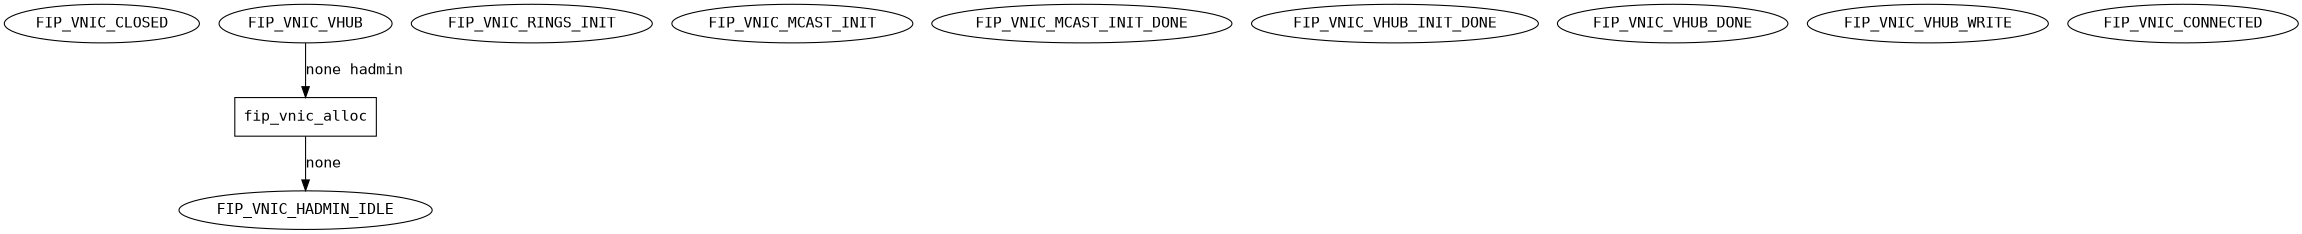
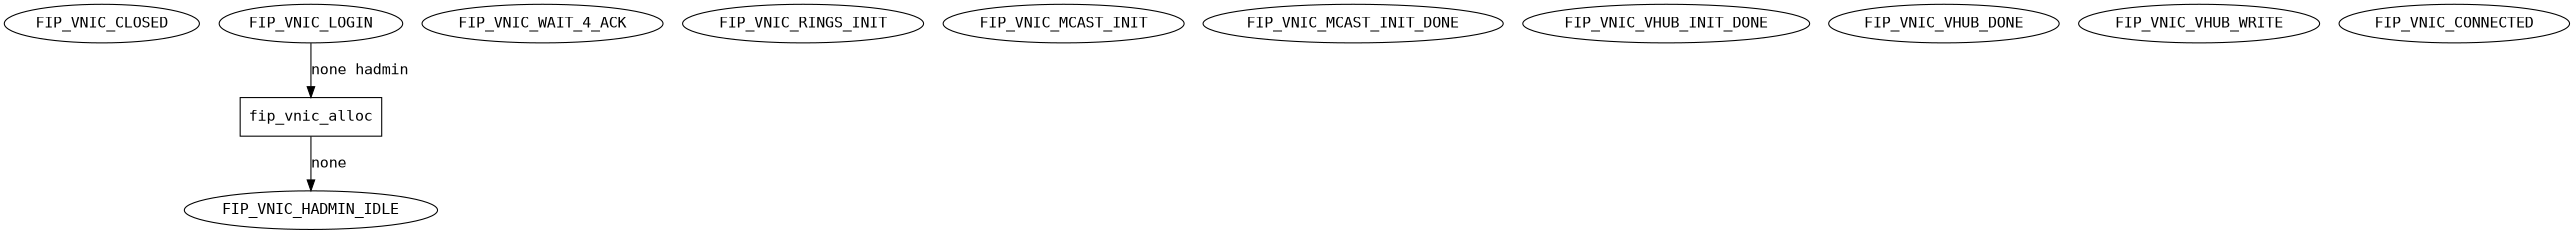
node "FIP_VNIC_VHUB": label "FIP_VNIC_VHUB" -> "FIP_VNIC_LOGIN"
node "FIP_VNIC_WAIT_4_ACK": added
